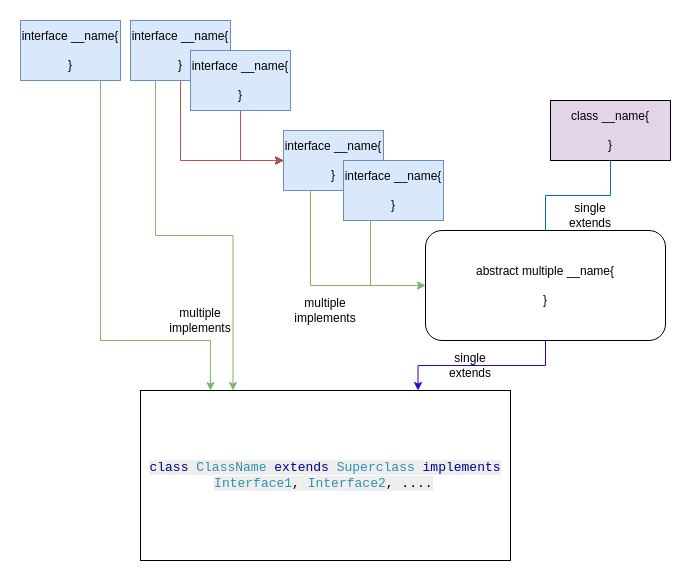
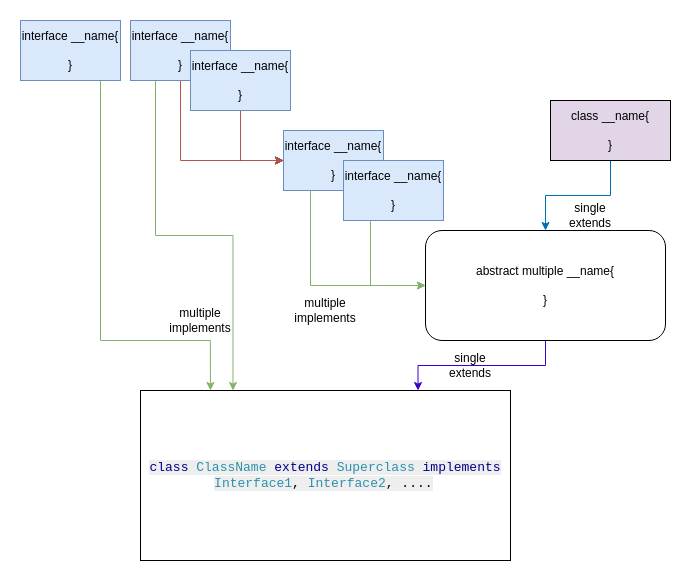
edge "class __name{ }" -- "abstract multiple __name{ }": arrowhead none -> classic
